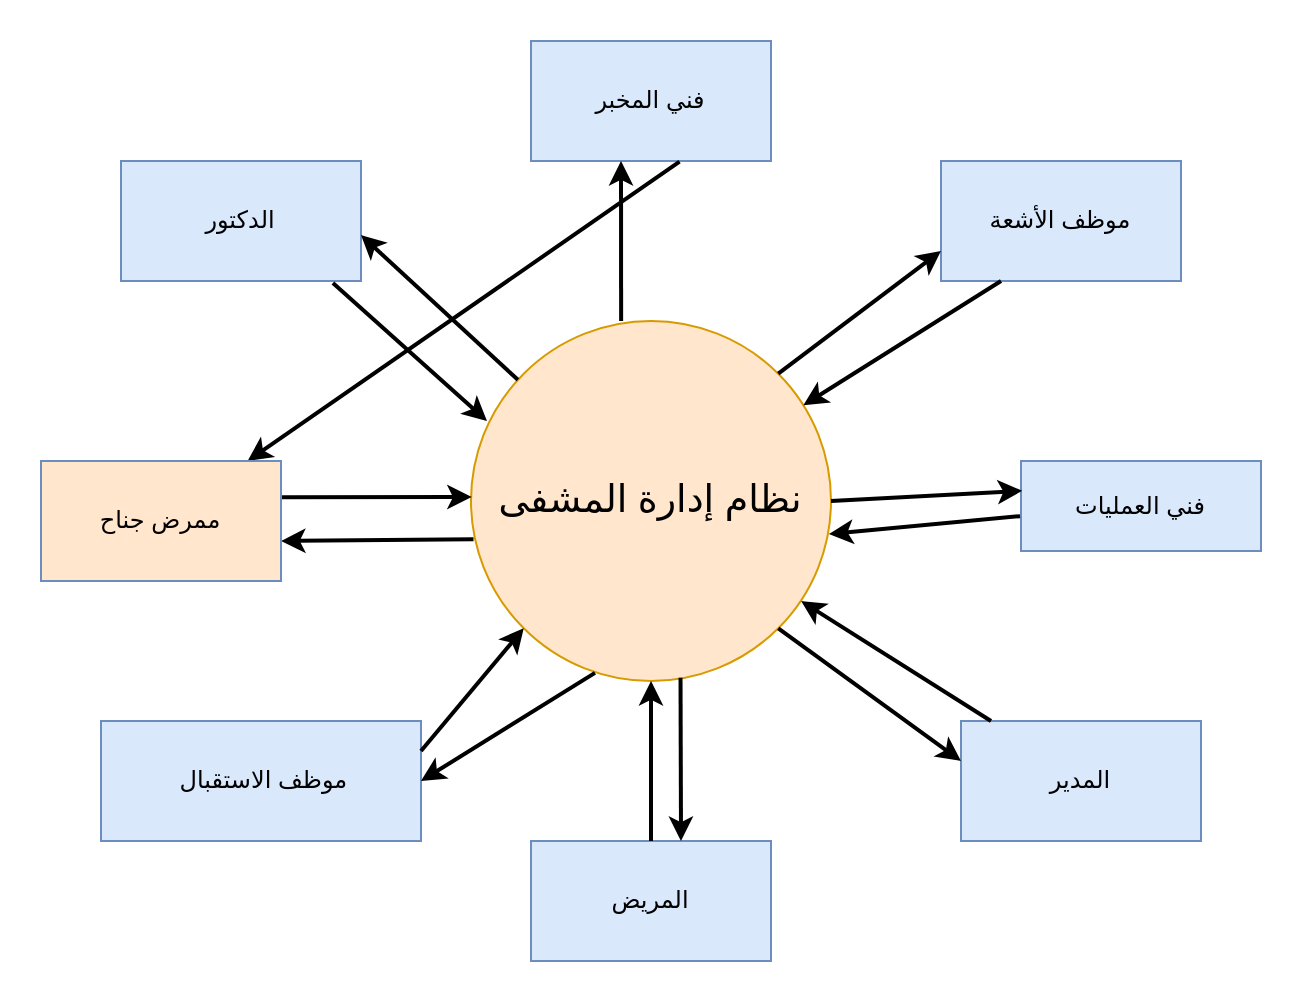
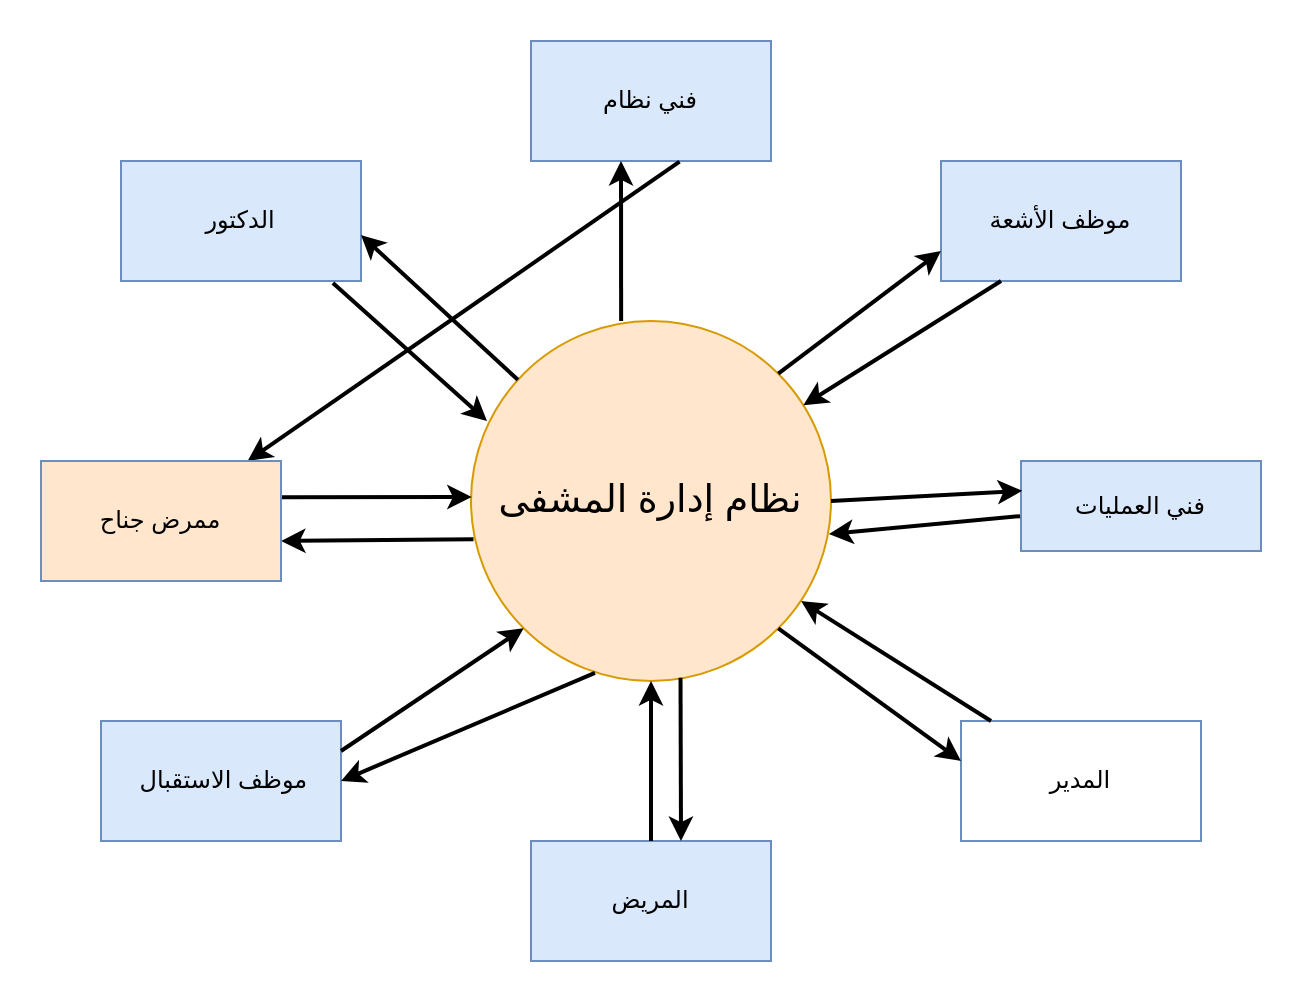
node "فني المخبر": label "فني المخبر" -> "فني نظام"
node "موظف الاستقبال": size 320x120 -> 240x120
node "المدير": fillcolor #dae8fc -> #ffffff
